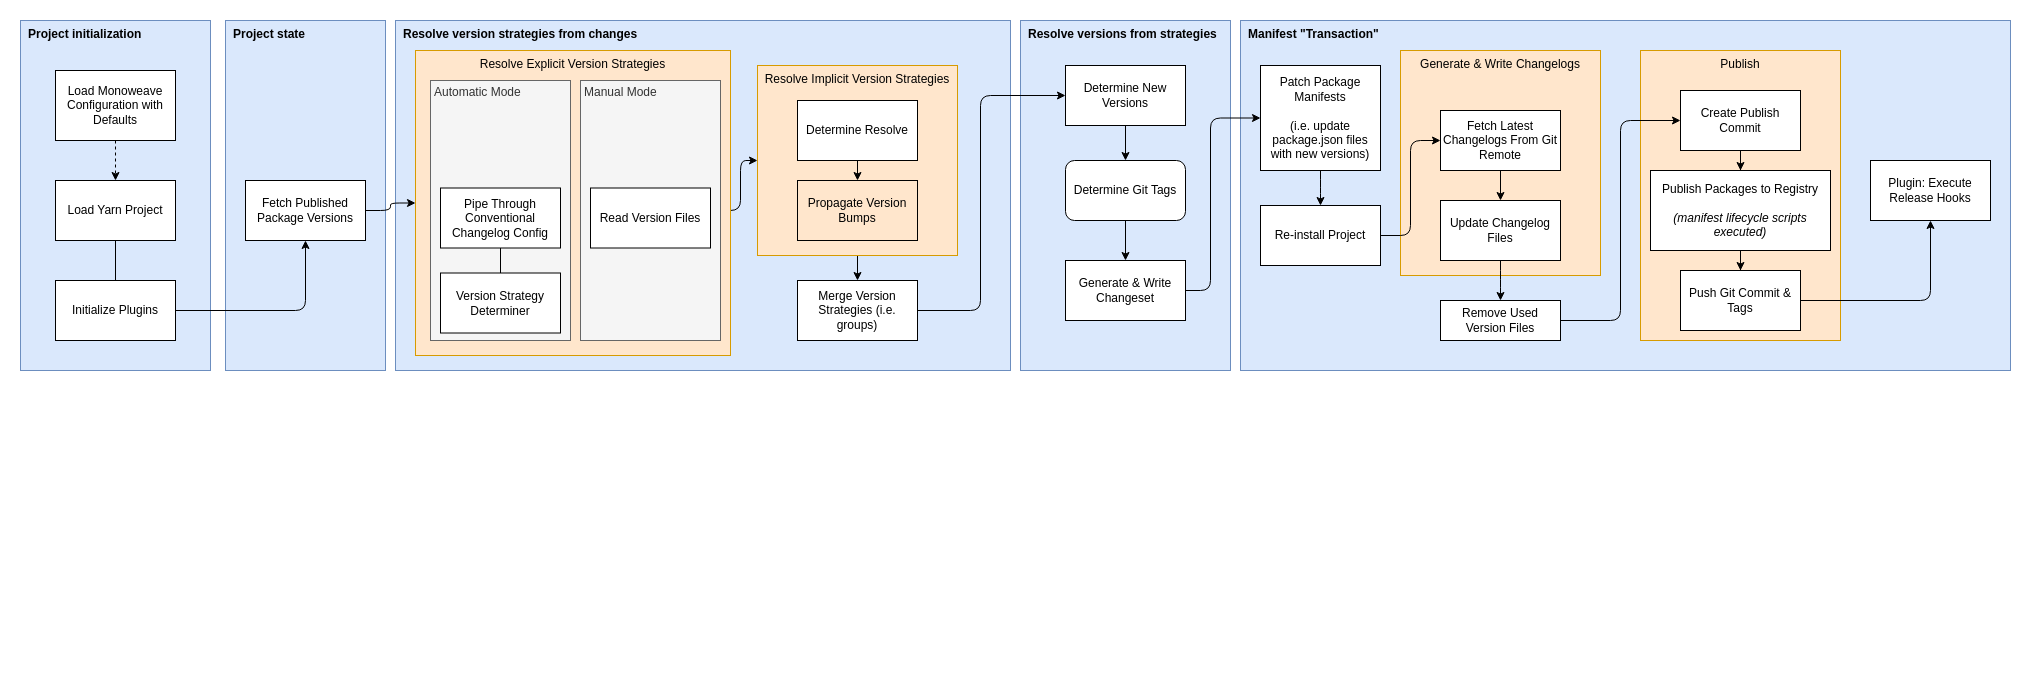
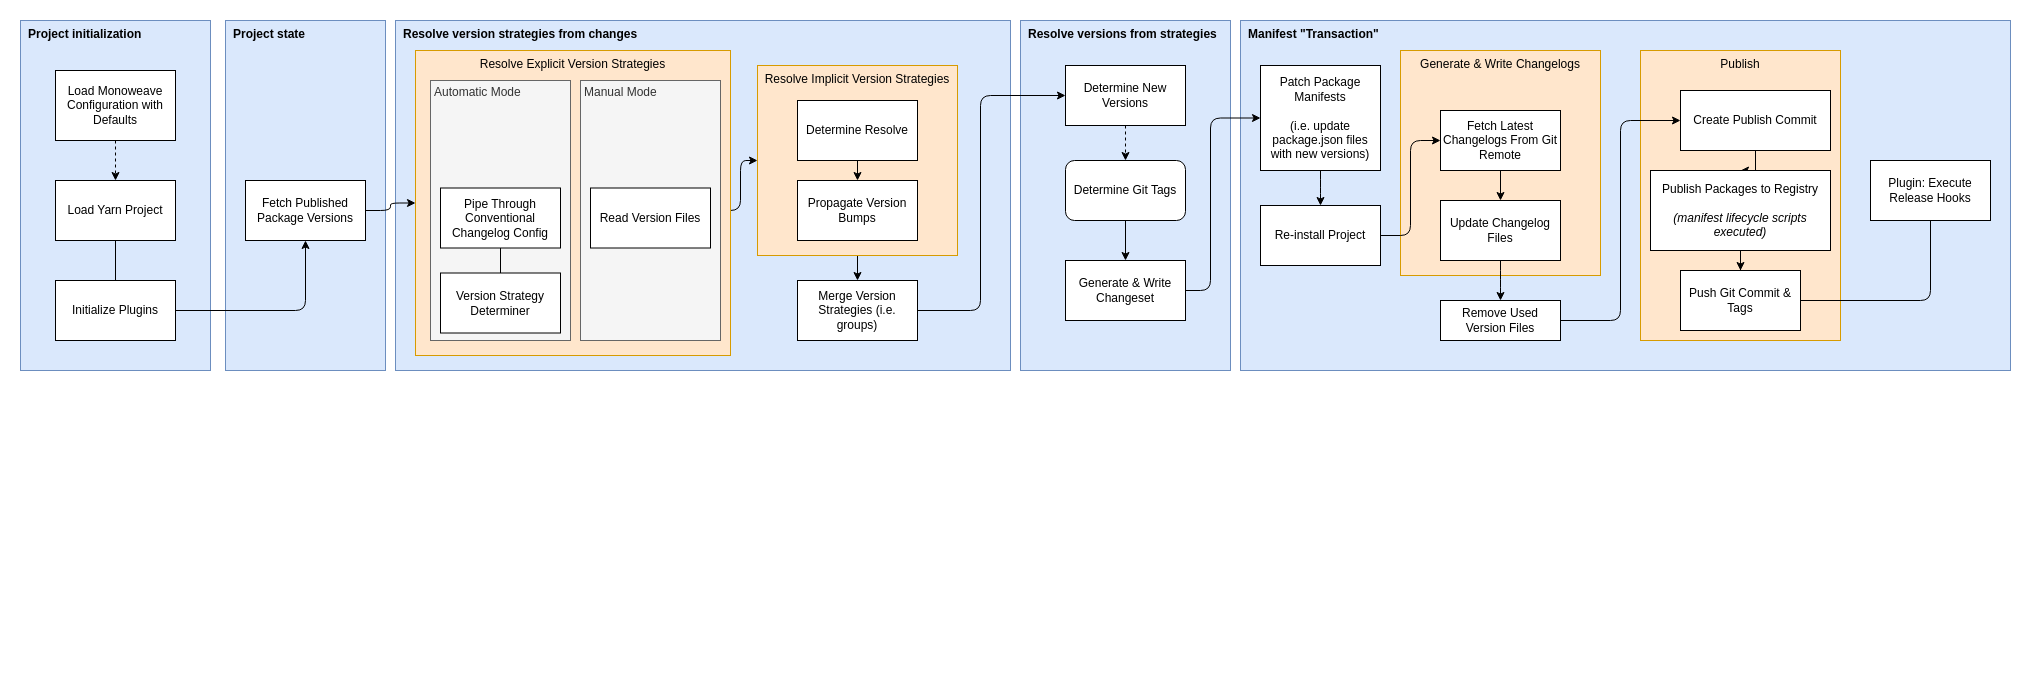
node "Create Publish Commit": size 120x60 -> 150x60
edge "Determine New Versions" -> "Determine Git Tags": style solid -> dashed
node "Propagate Version Bumps": fillcolor #ffe6cc -> #ffffff
edge "Push Git Commit & Tags" -> "Plugin: Execute Release Hooks": arrowhead classic -> none
